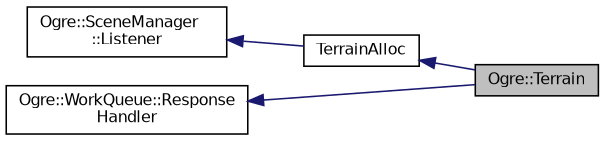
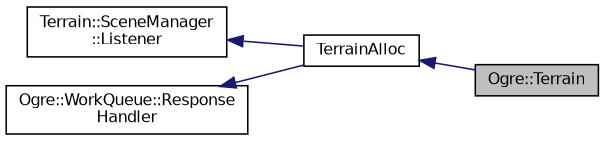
node "Ogre::SceneManager ::Listener": label "Ogre::SceneManager ::Listener" -> "Terrain::SceneManager ::Listener"
edge "Ogre::Terrain" -> "Ogre::WorkQueue::Response Handler": now "TerrainAlloc" -> "Ogre::WorkQueue::Response Handler"
